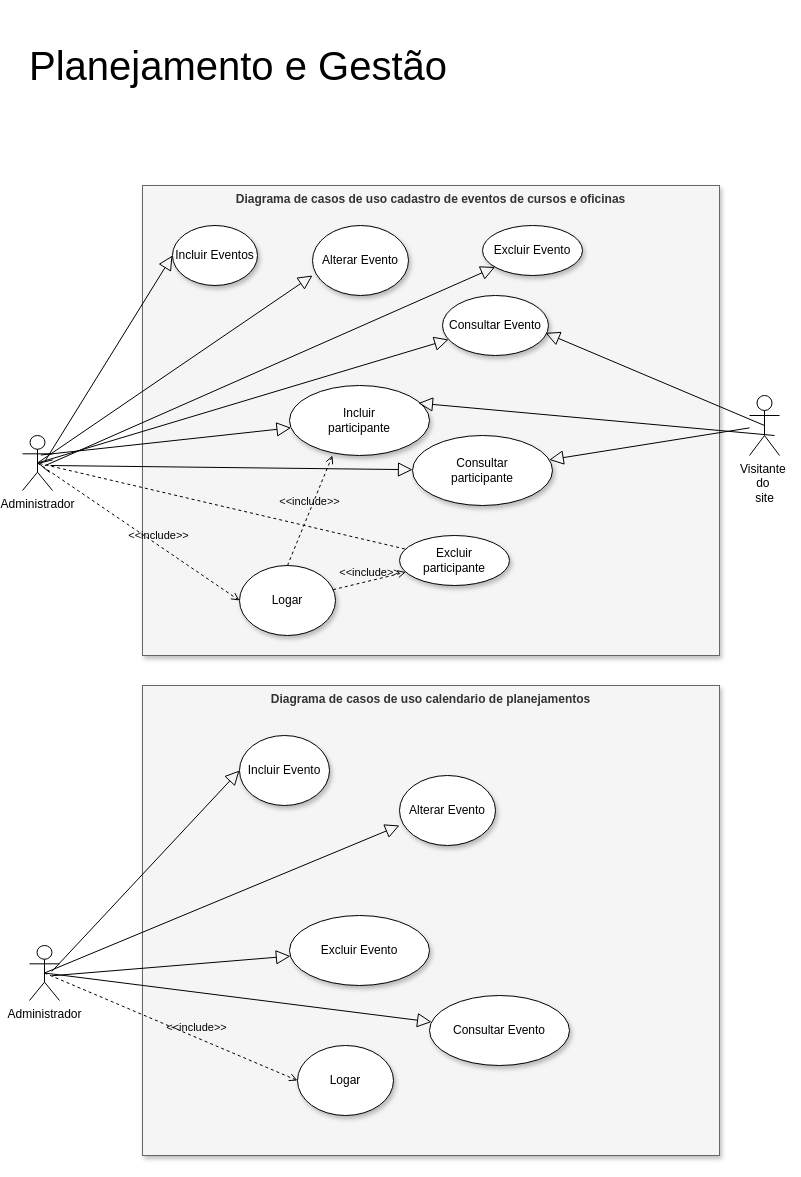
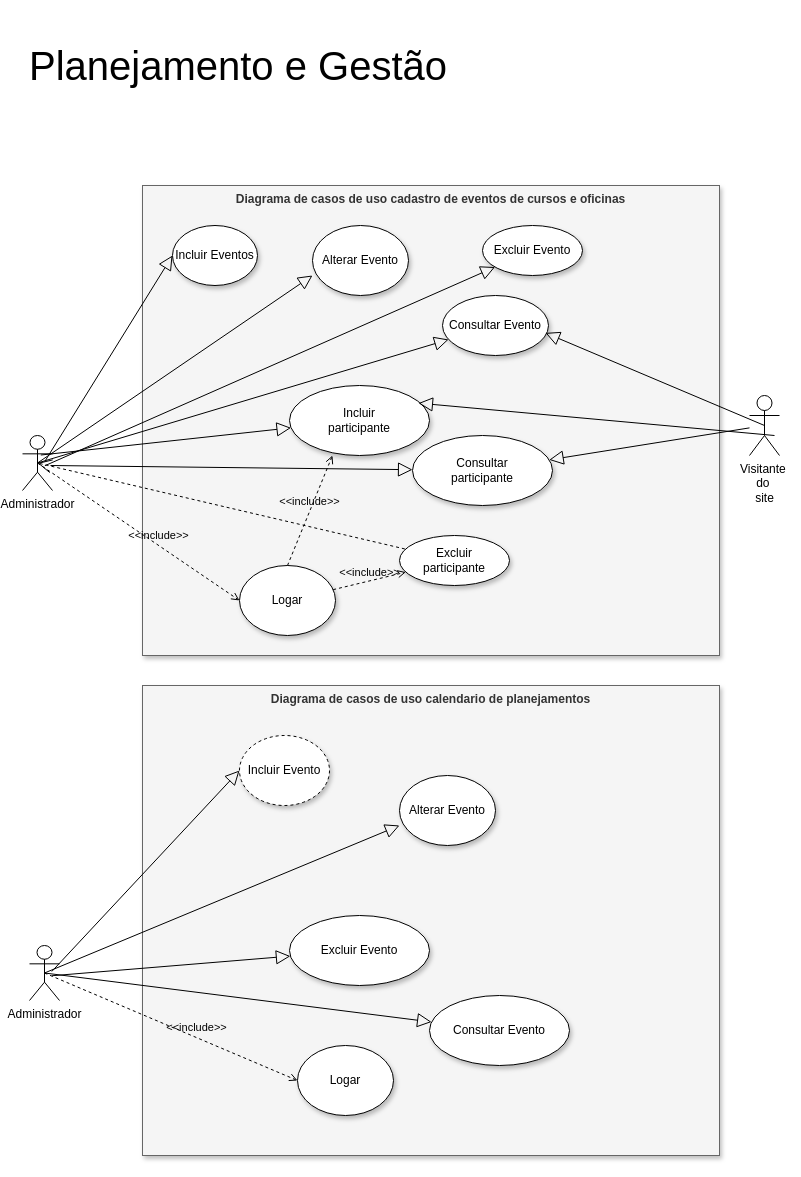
node "Incluir Evento": style solid -> dashed
